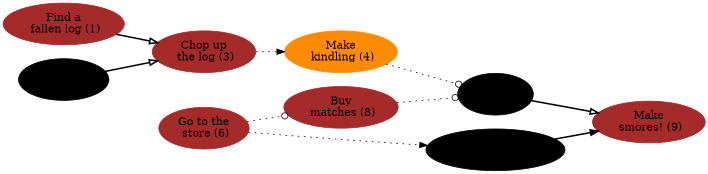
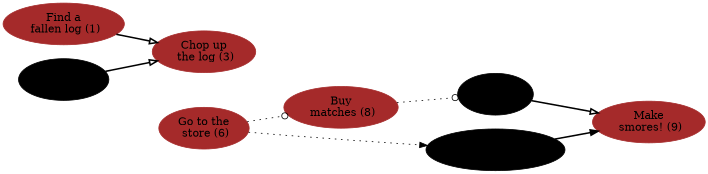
node "Make kindling (4)": removed
